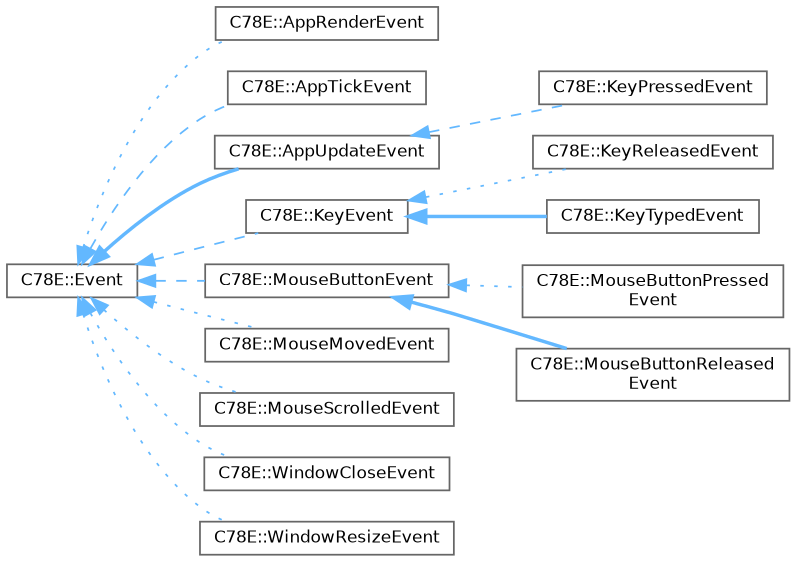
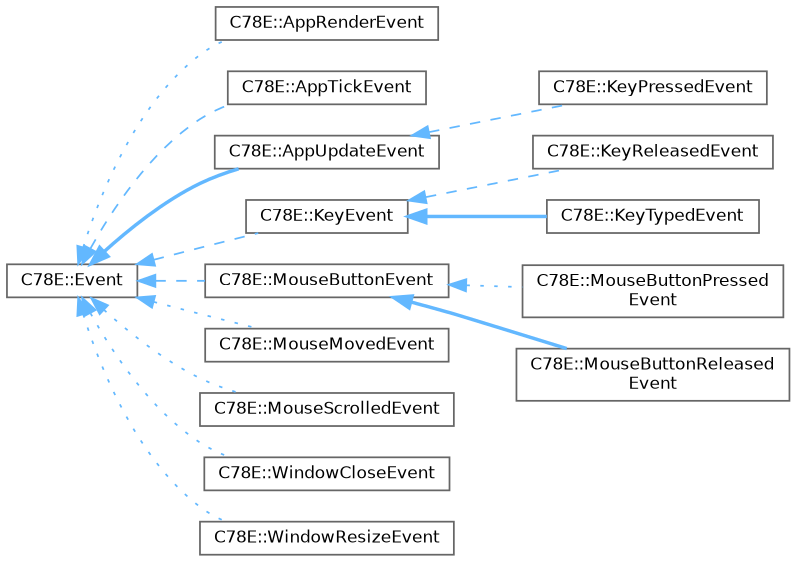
edge "C78E::KeyReleasedEvent" -> "C78E::KeyEvent": style dotted -> dashed
